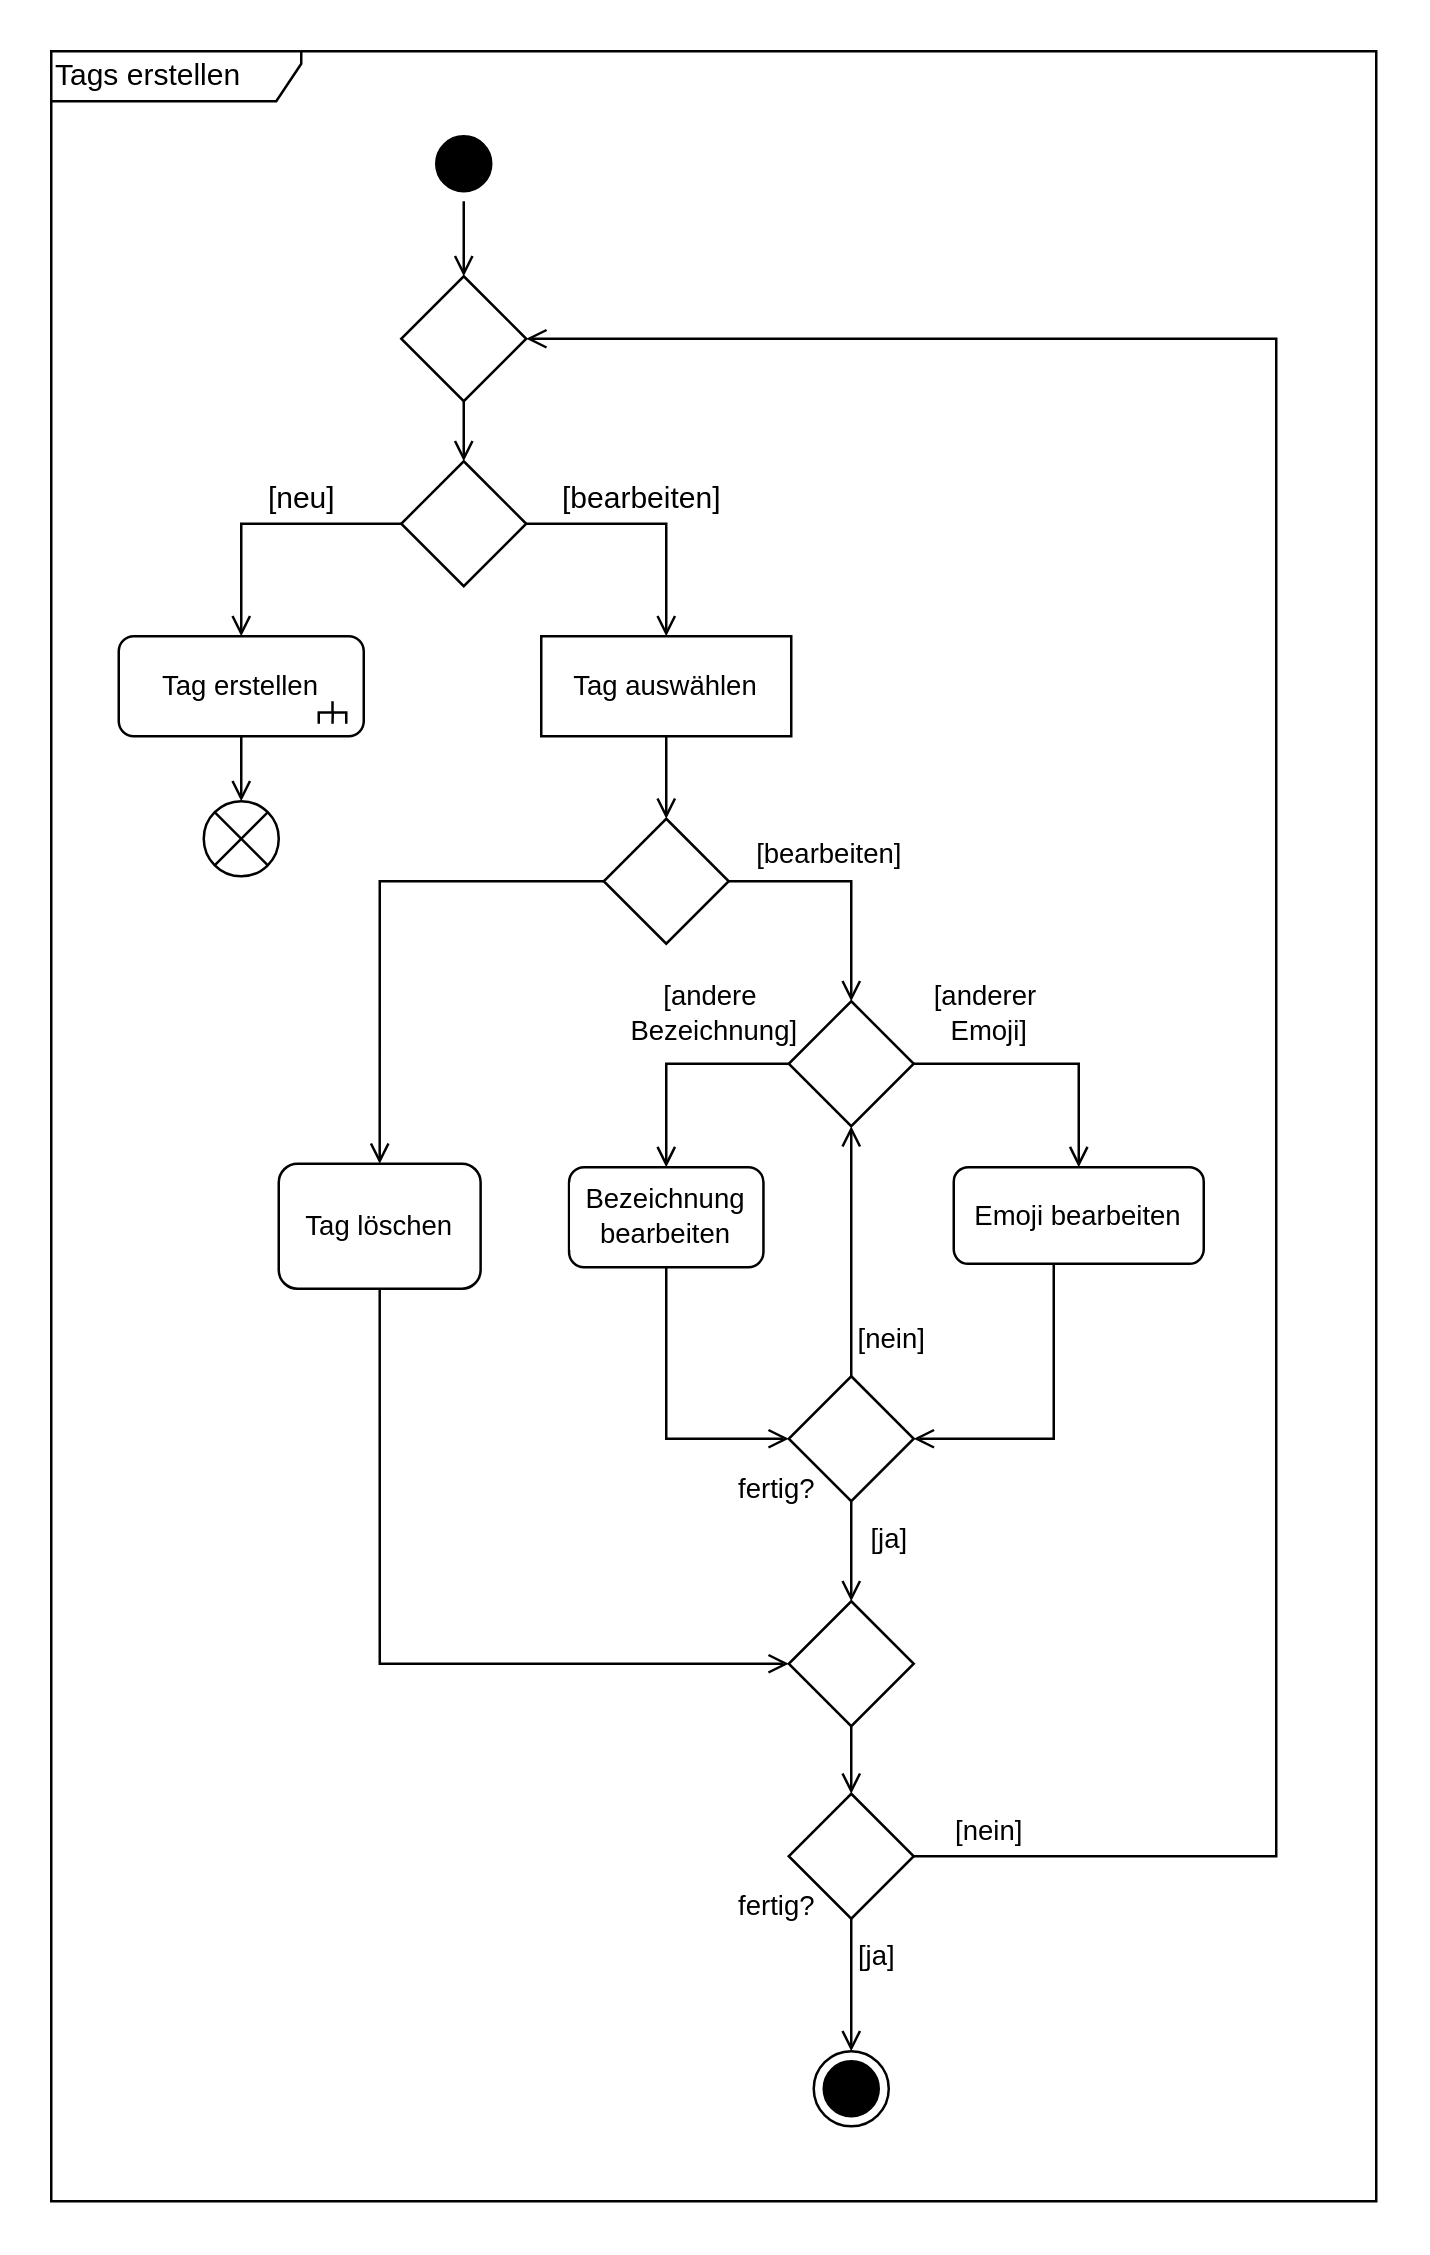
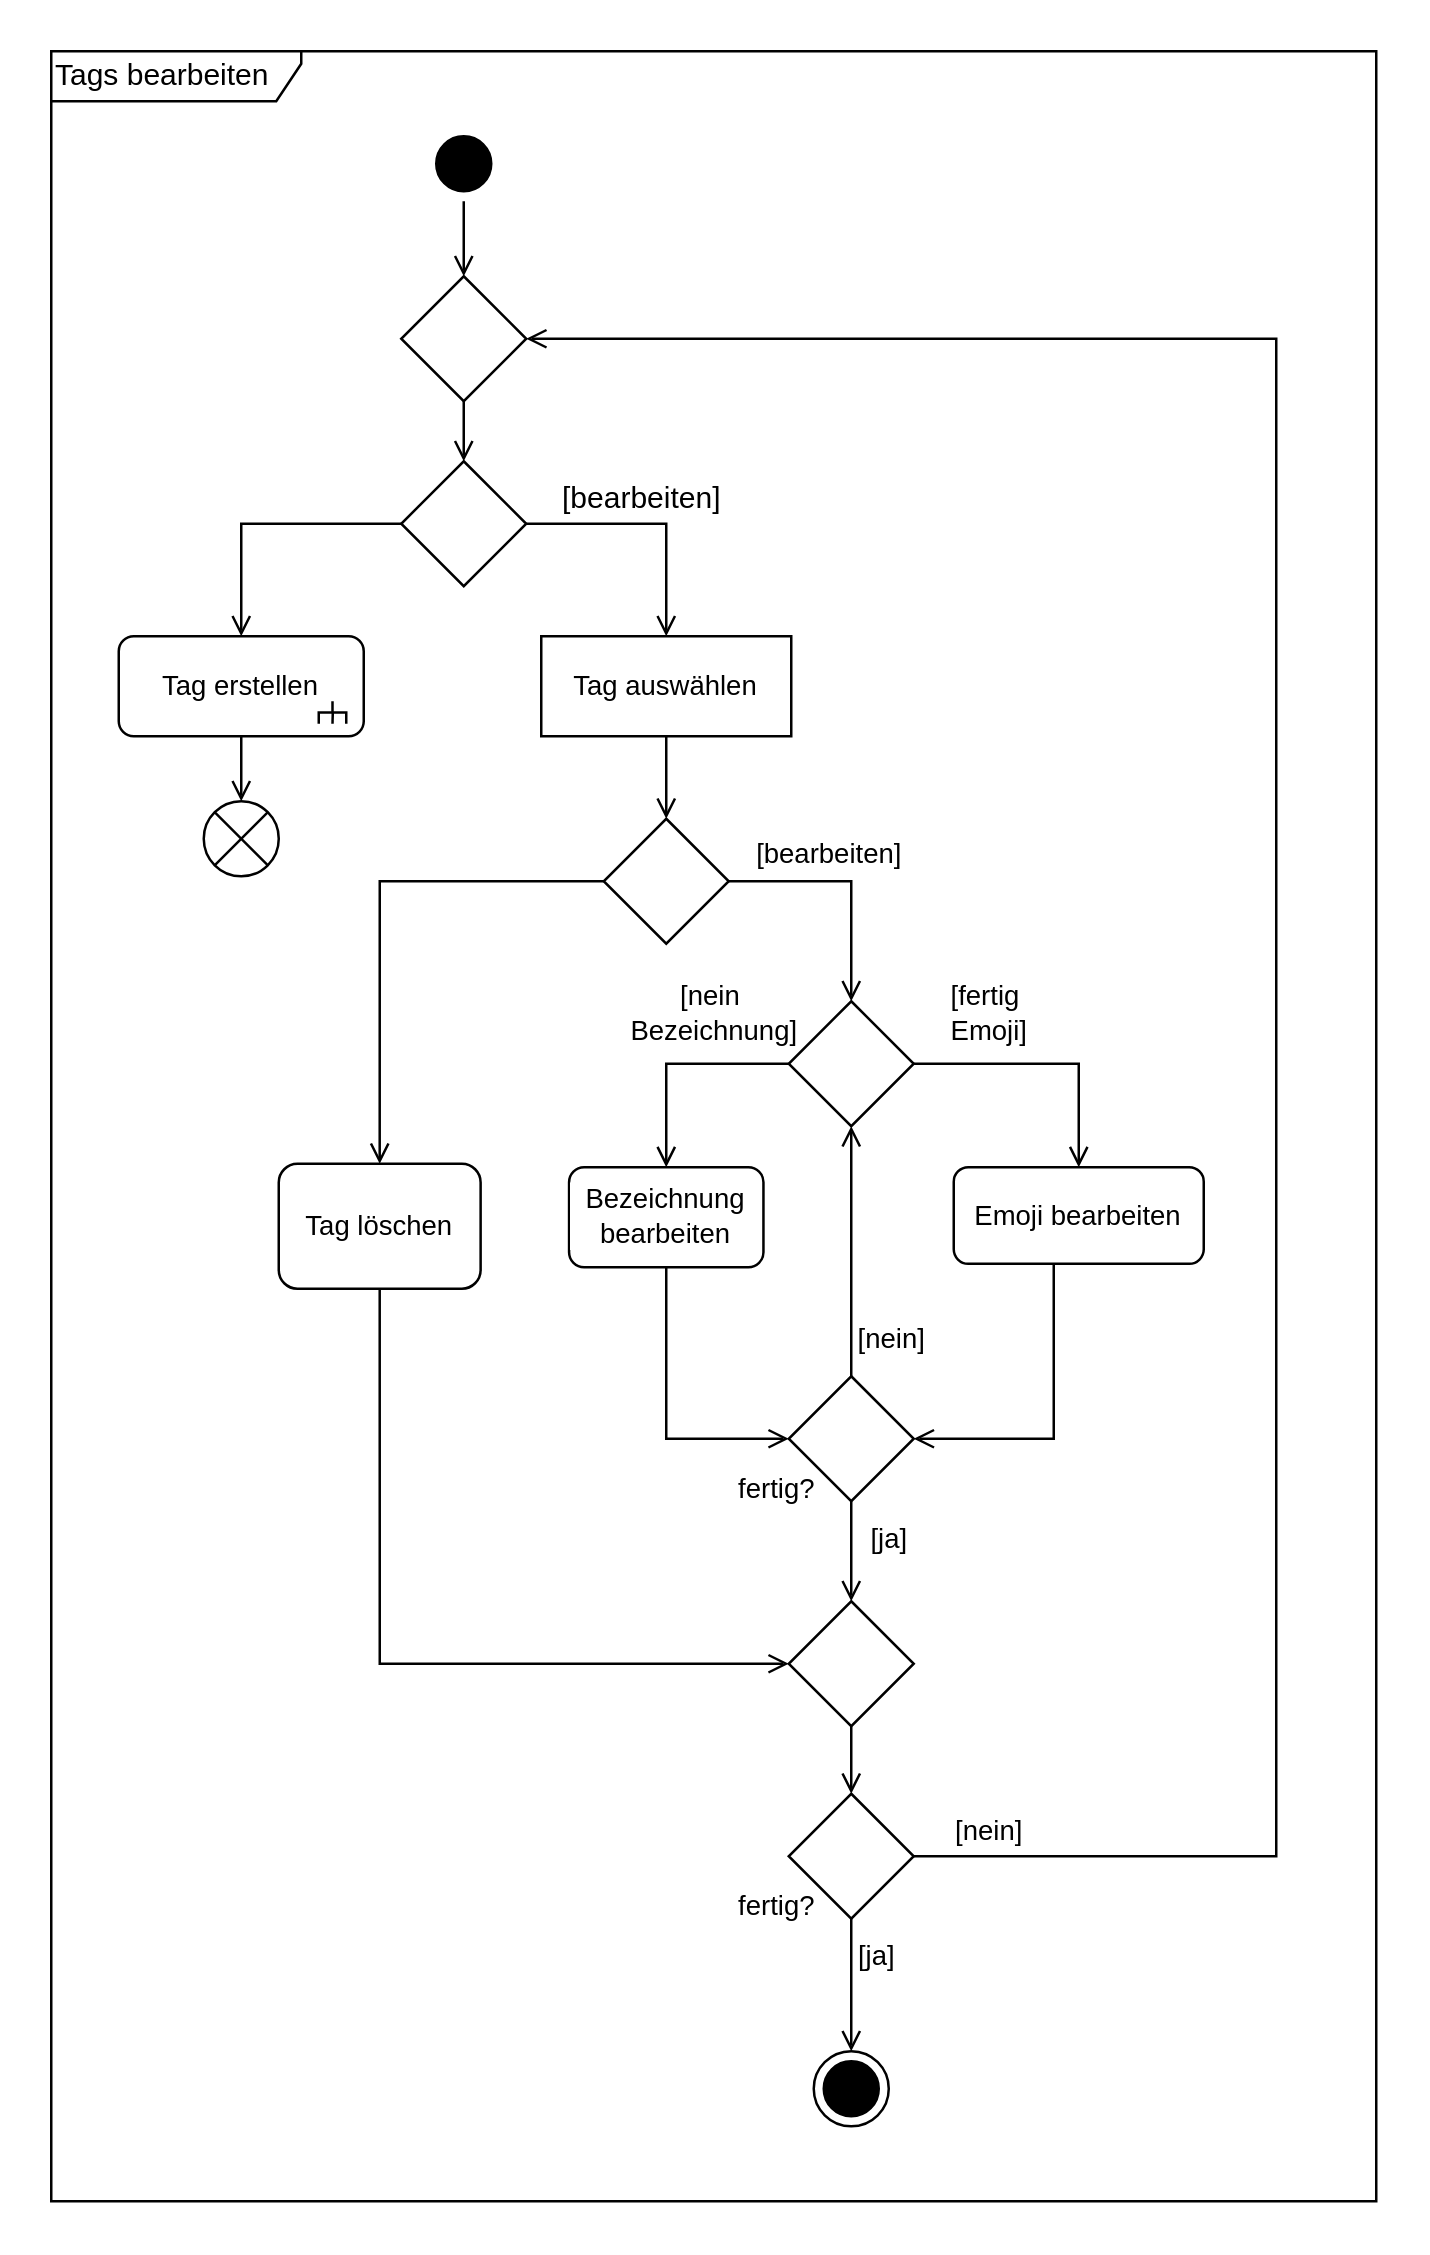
node "Tags erstellen": label "Tags erstellen" -> "Tags bearbeiten"
node "[neu]": removed
node "[andere Bezeichnung]": label "[andere Bezeichnung]" -> "[nein Bezeichnung]"
node "[anderer Emoji]": label "[anderer Emoji]" -> "[fertig Emoji]"
